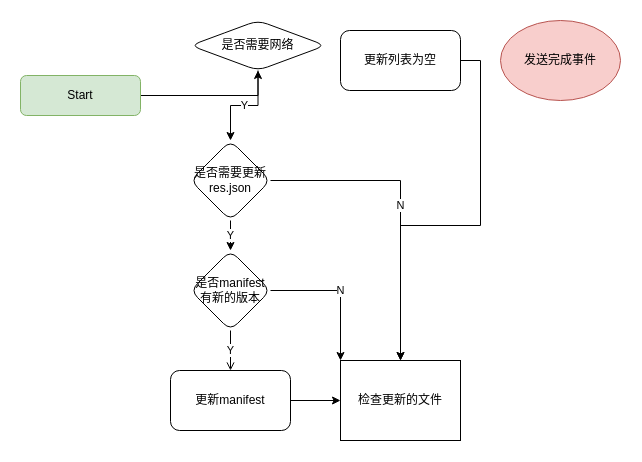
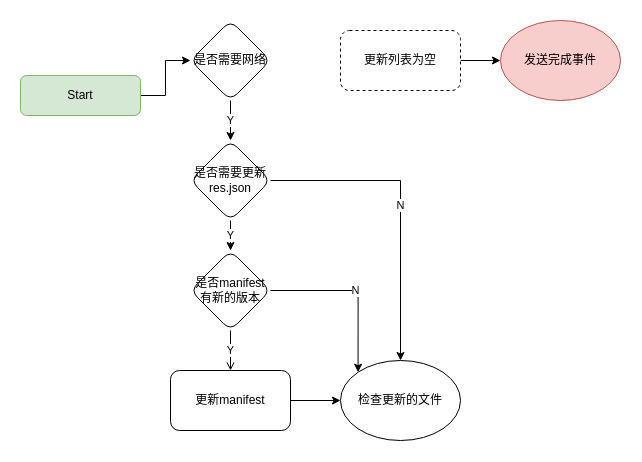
node "是否需要网络": size 135x50 -> 80x80
node "更新列表为空": style solid -> dashed
edge "更新列表为空" -> "检查更新的文件": now "更新列表为空" -> "发送完成事件"
node "检查更新的文件": shape rectangle -> ellipse
